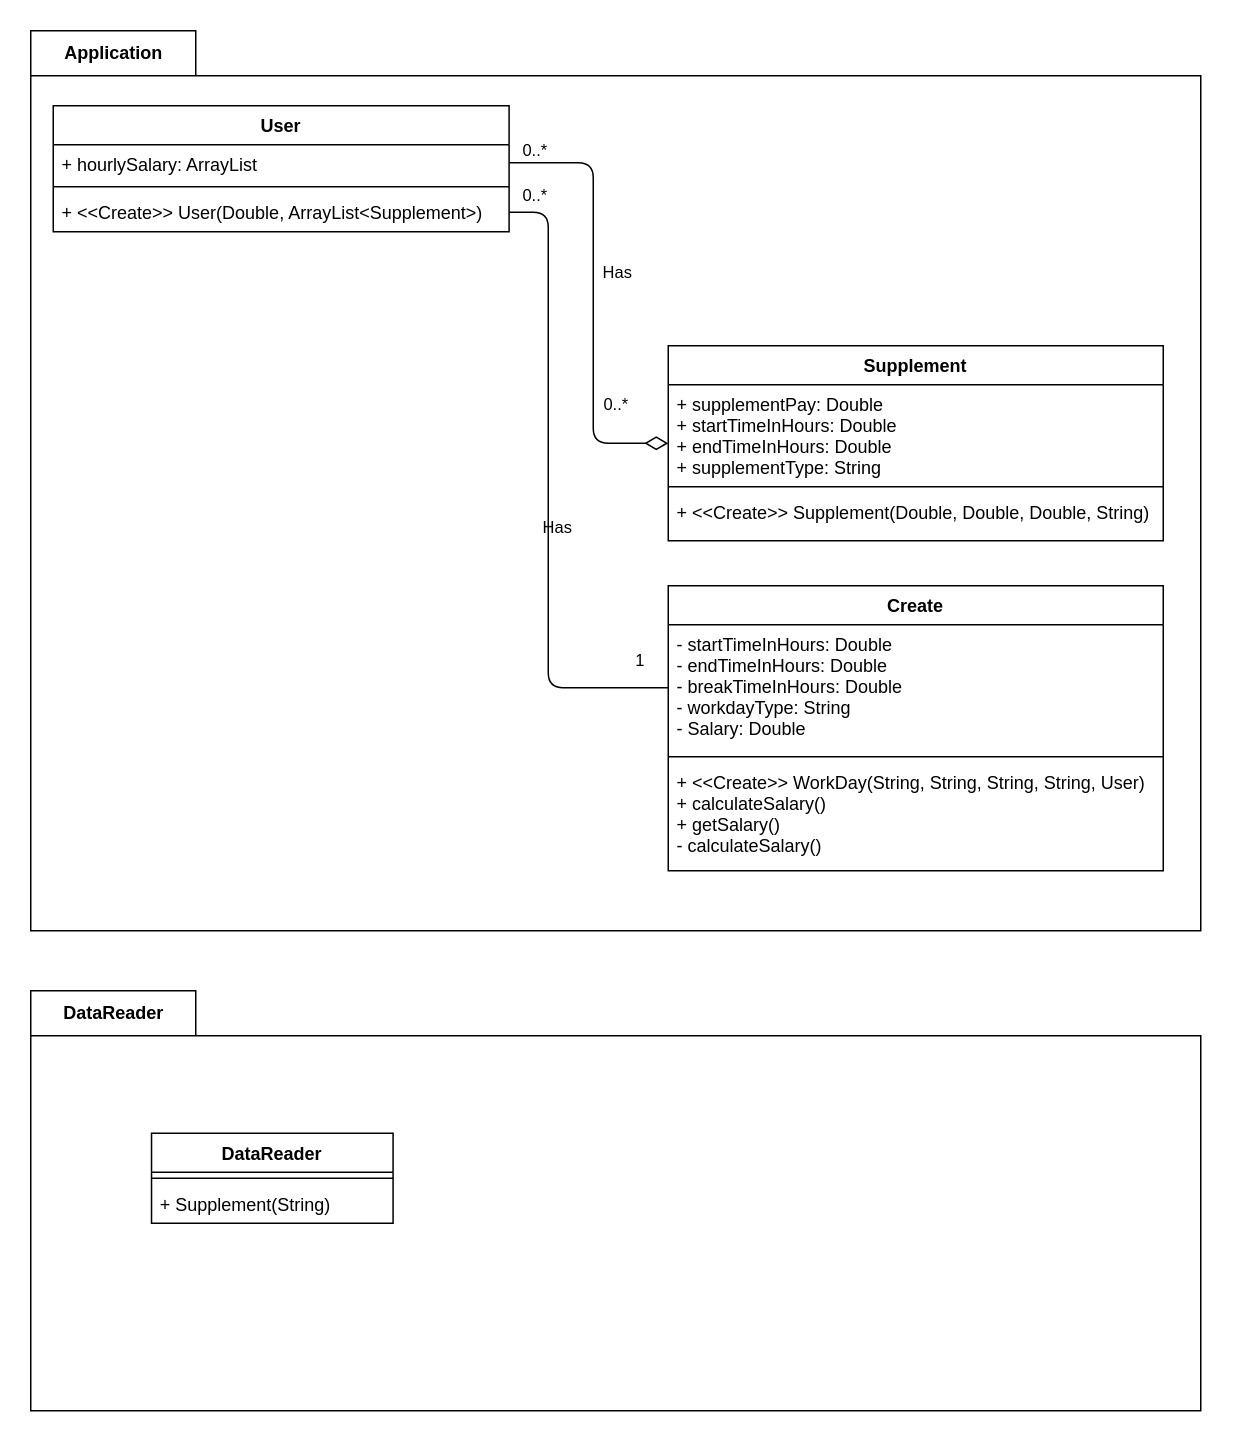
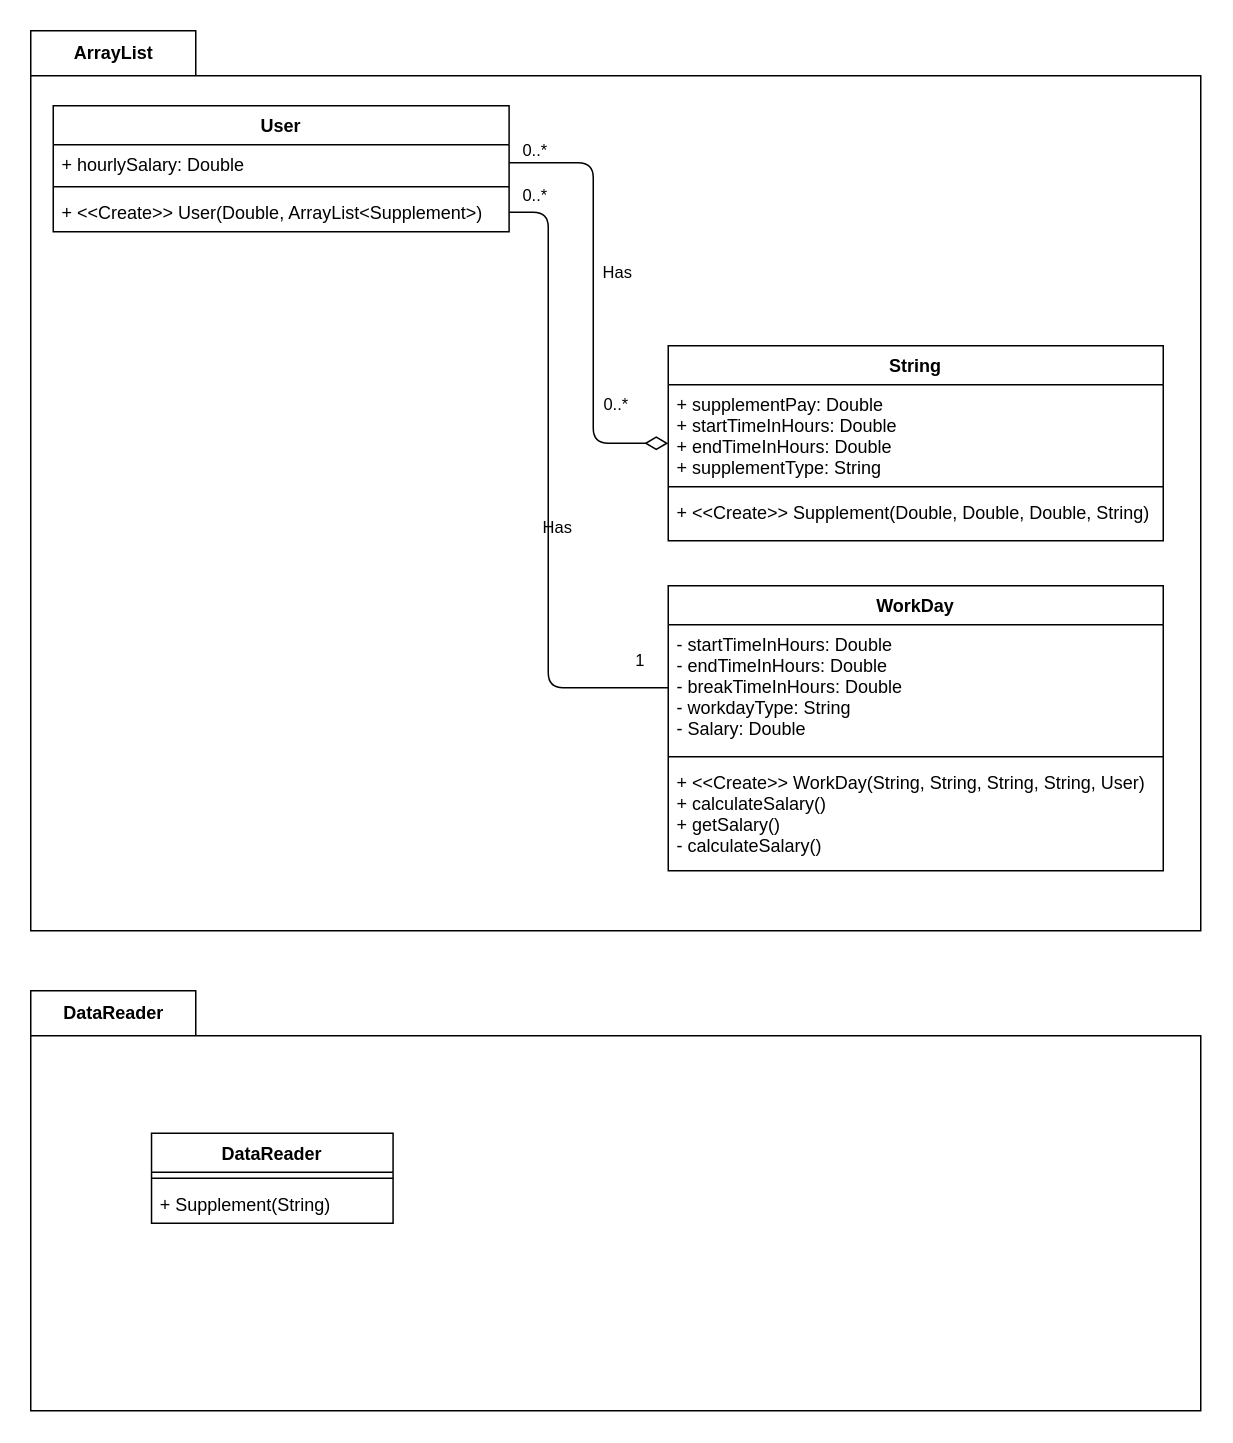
node "Application": label "Application" -> "ArrayList"
node "+ hourlySalary: ArrayList": label "+ hourlySalary: ArrayList" -> "+ hourlySalary: Double"
node "Supplement": label "Supplement" -> "String"
node "Create": label "Create" -> "WorkDay"
